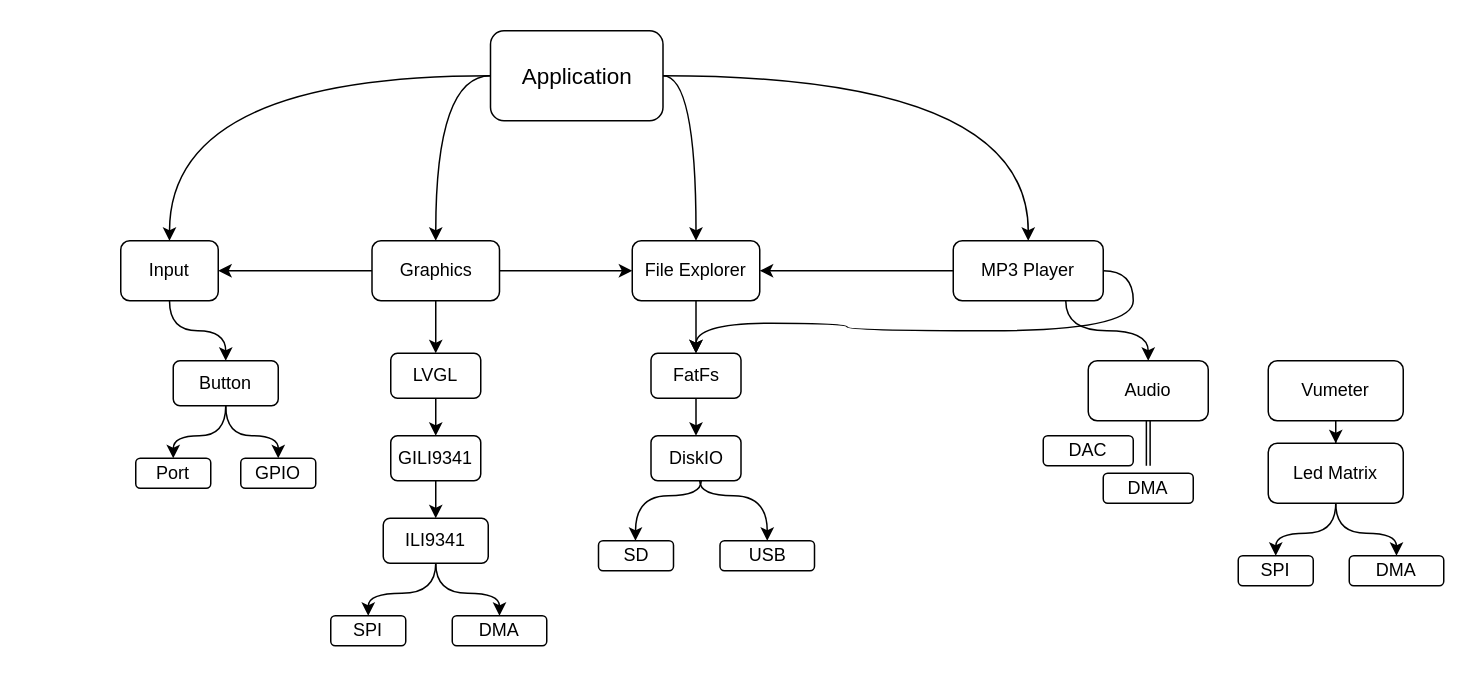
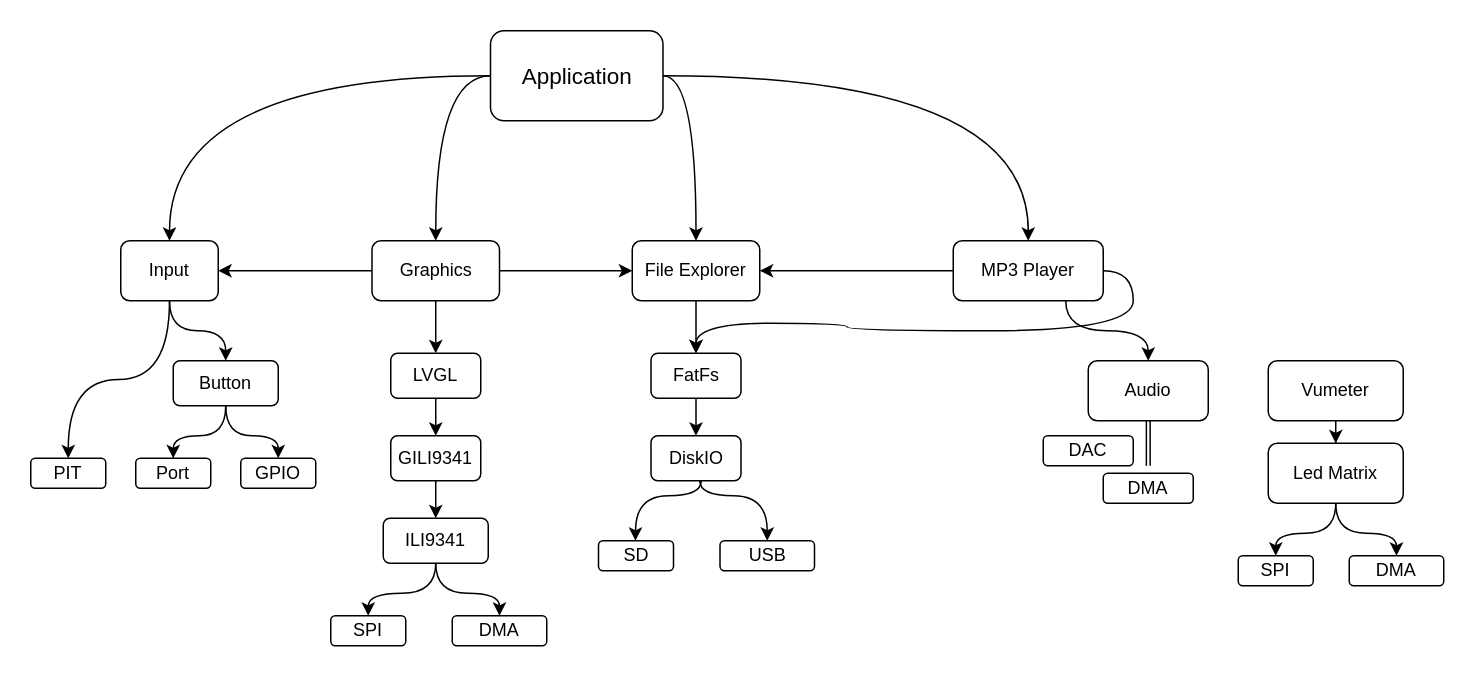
edge "Input" -> "PIT": added
node "PIT": added
